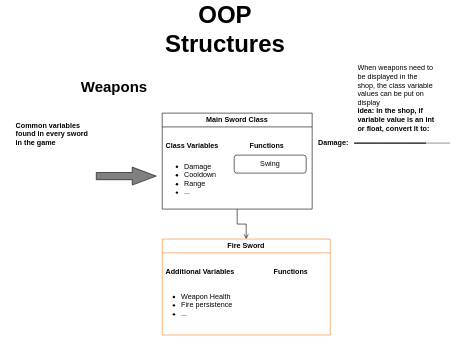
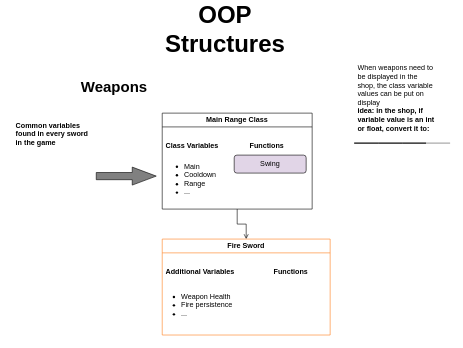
node "Main Sword Class": label "Main Sword Class" -> "Main Range Class"
node "Damage:": removed
node "Swing": fillcolor #ffffff -> #e1d5e7
node "Damage Cooldown Range ...": label "Damage Cooldown Range ..." -> "Main Cooldown Range ..."
